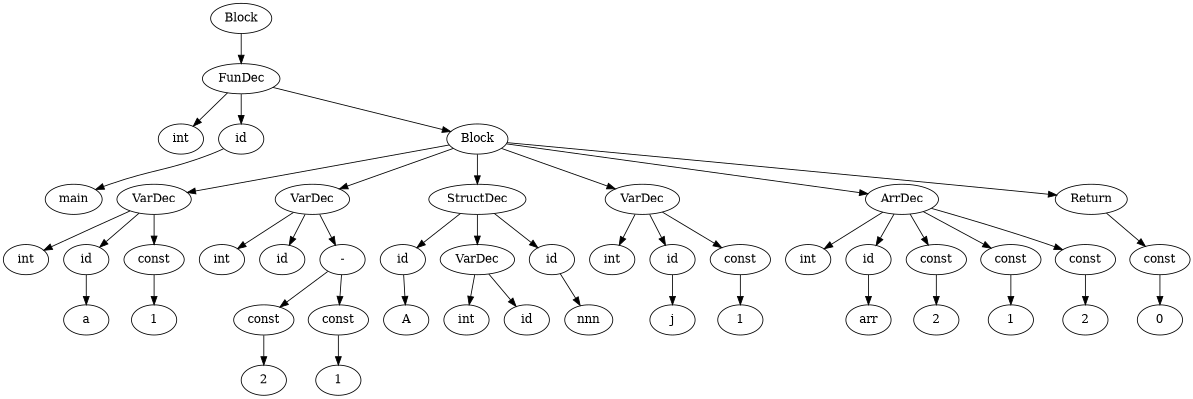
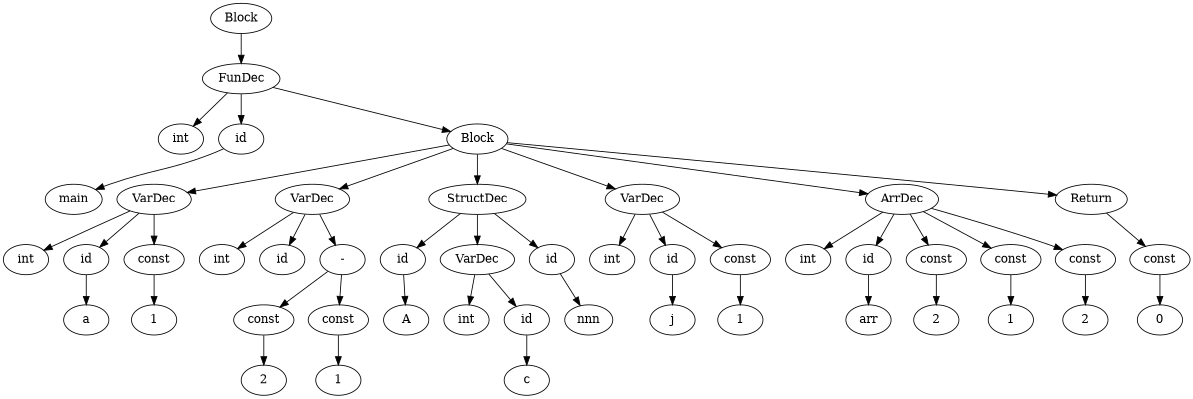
node "c": added
